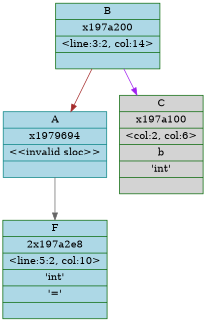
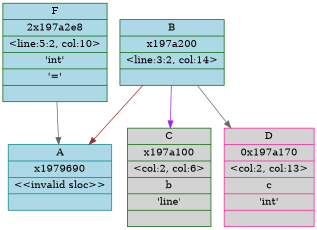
node "A": text "x1979694" -> "x1979690"
node "C": text "'int'" -> "'line'"
node "D": added
edge "A" -> "F": reversed
